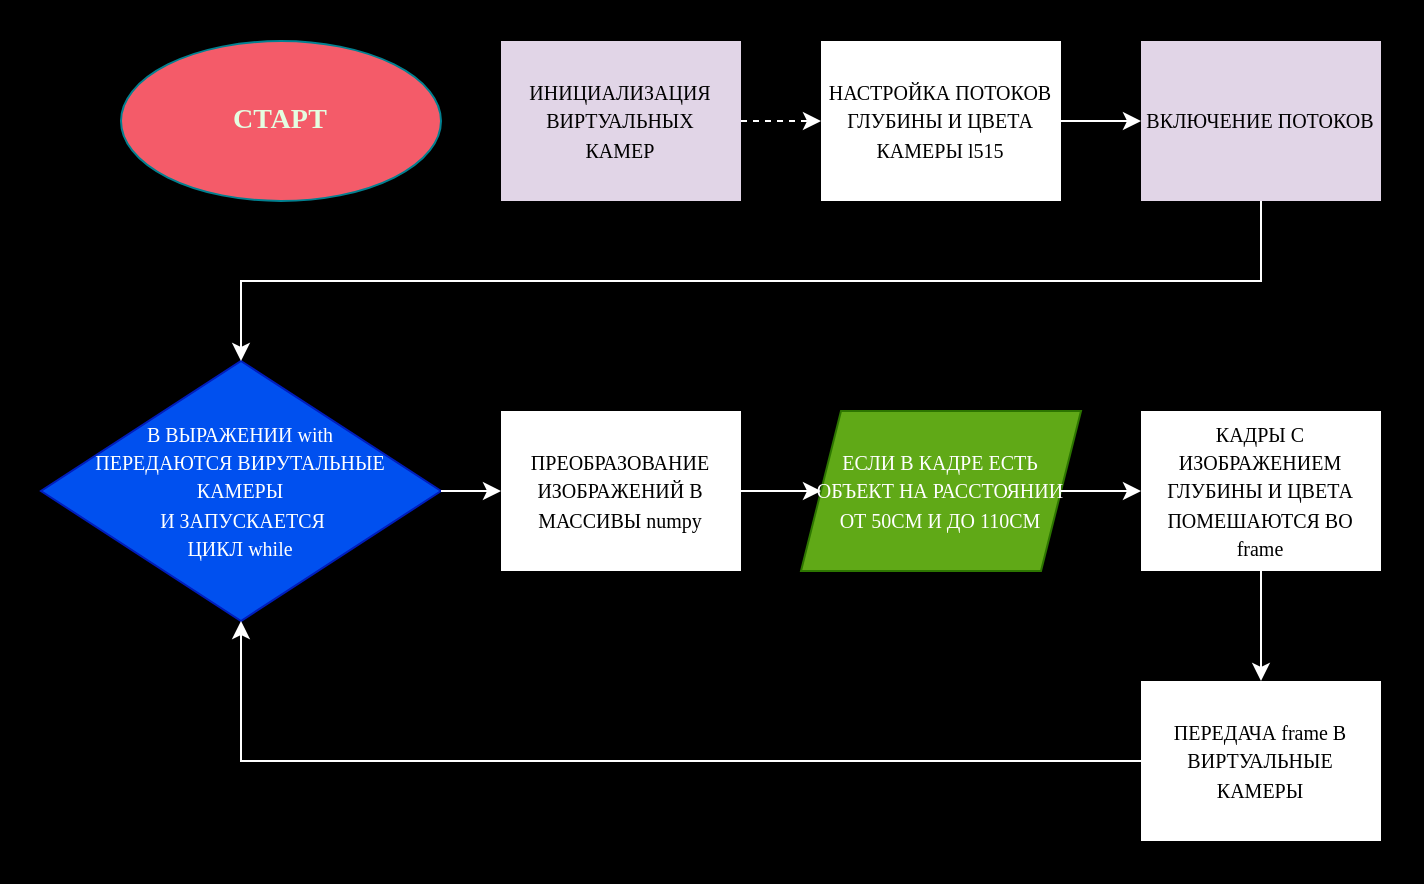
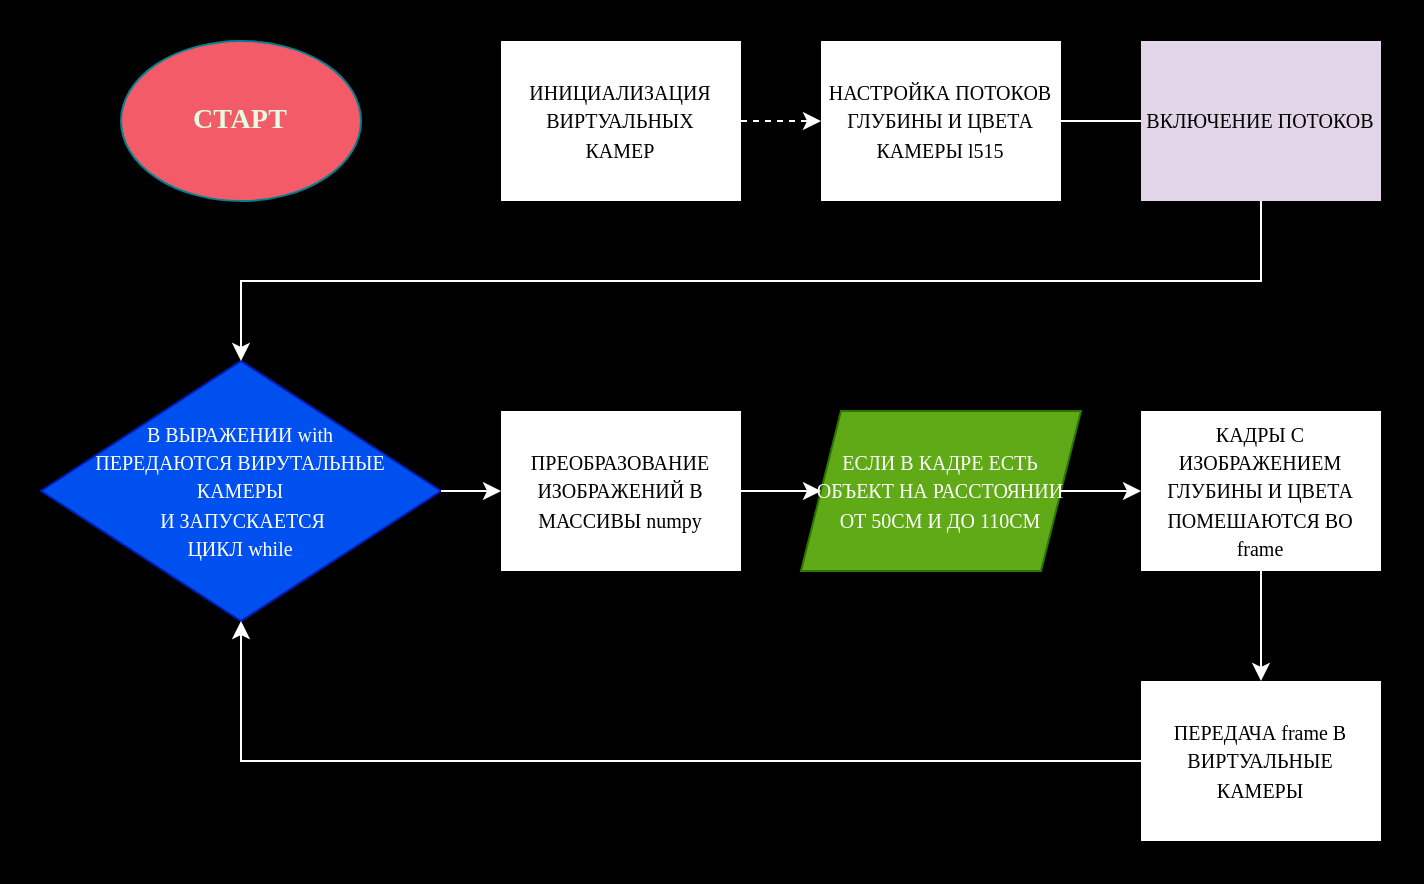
node "СТАРТ": size 320x160 -> 240x160
node "ИНИЦИАЛИЗАЦИЯ ВИРТУАЛЬНЫХ КАМЕР": fillcolor #e1d5e7 -> #ffffff
edge "НАСТРОЙКА ПОТОКОВ ГЛУБИНЫ И ЦВЕТА КАМЕРЫ l515" -> "ВКЛЮЧЕНИЕ ПОТОКОВ": arrowhead classic -> none
